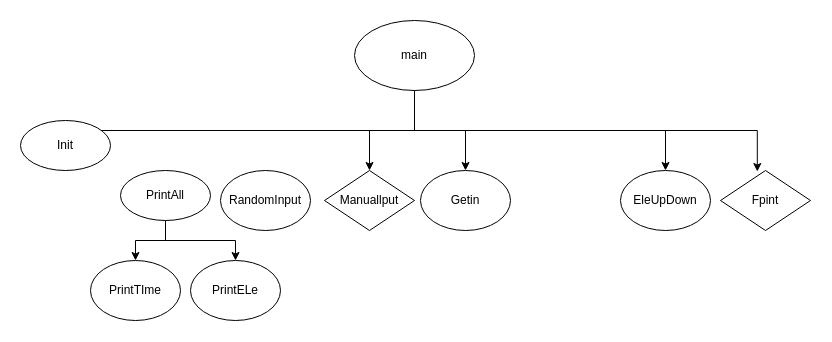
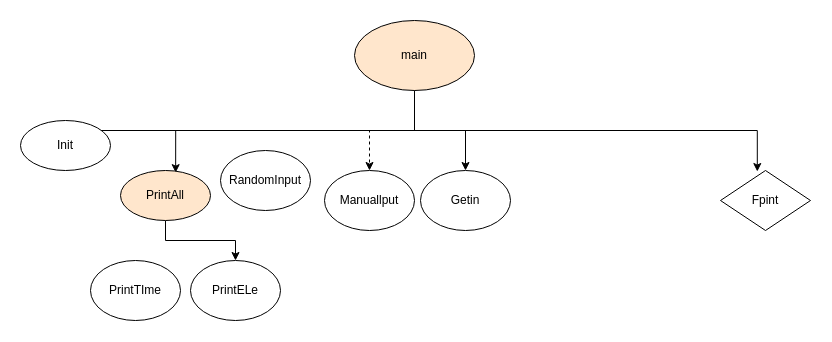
node "main": fillcolor #ffffff -> #ffe6cc
edge "main" -> "Manuallput": style solid -> dashed
edge "main" -> "EleUpDown": removed
edge "main" -> "PrintAll": added
node "PrintAll": fillcolor #ffffff -> #ffe6cc
node "RandomInput": moved (266, 201) -> (266, 181)
node "Manuallput": shape diamond -> ellipse
node "EleUpDown": removed
edge "PrintAll" -> "PrintTIme": removed
